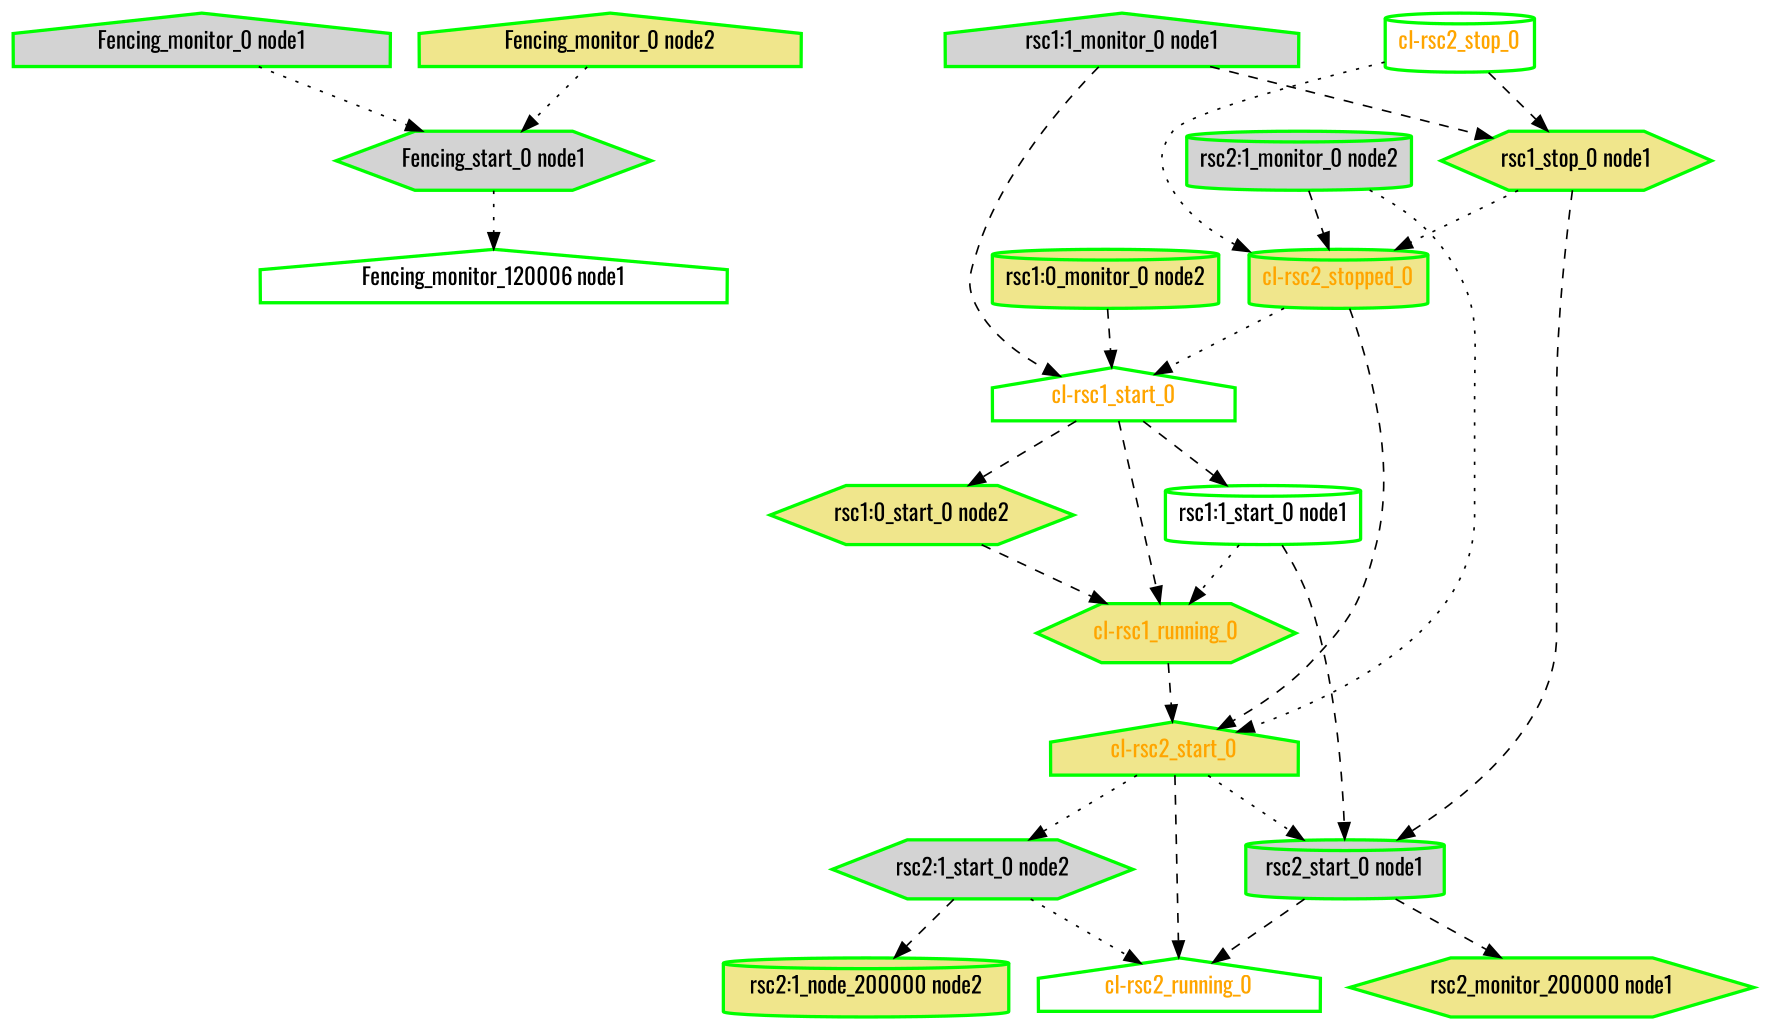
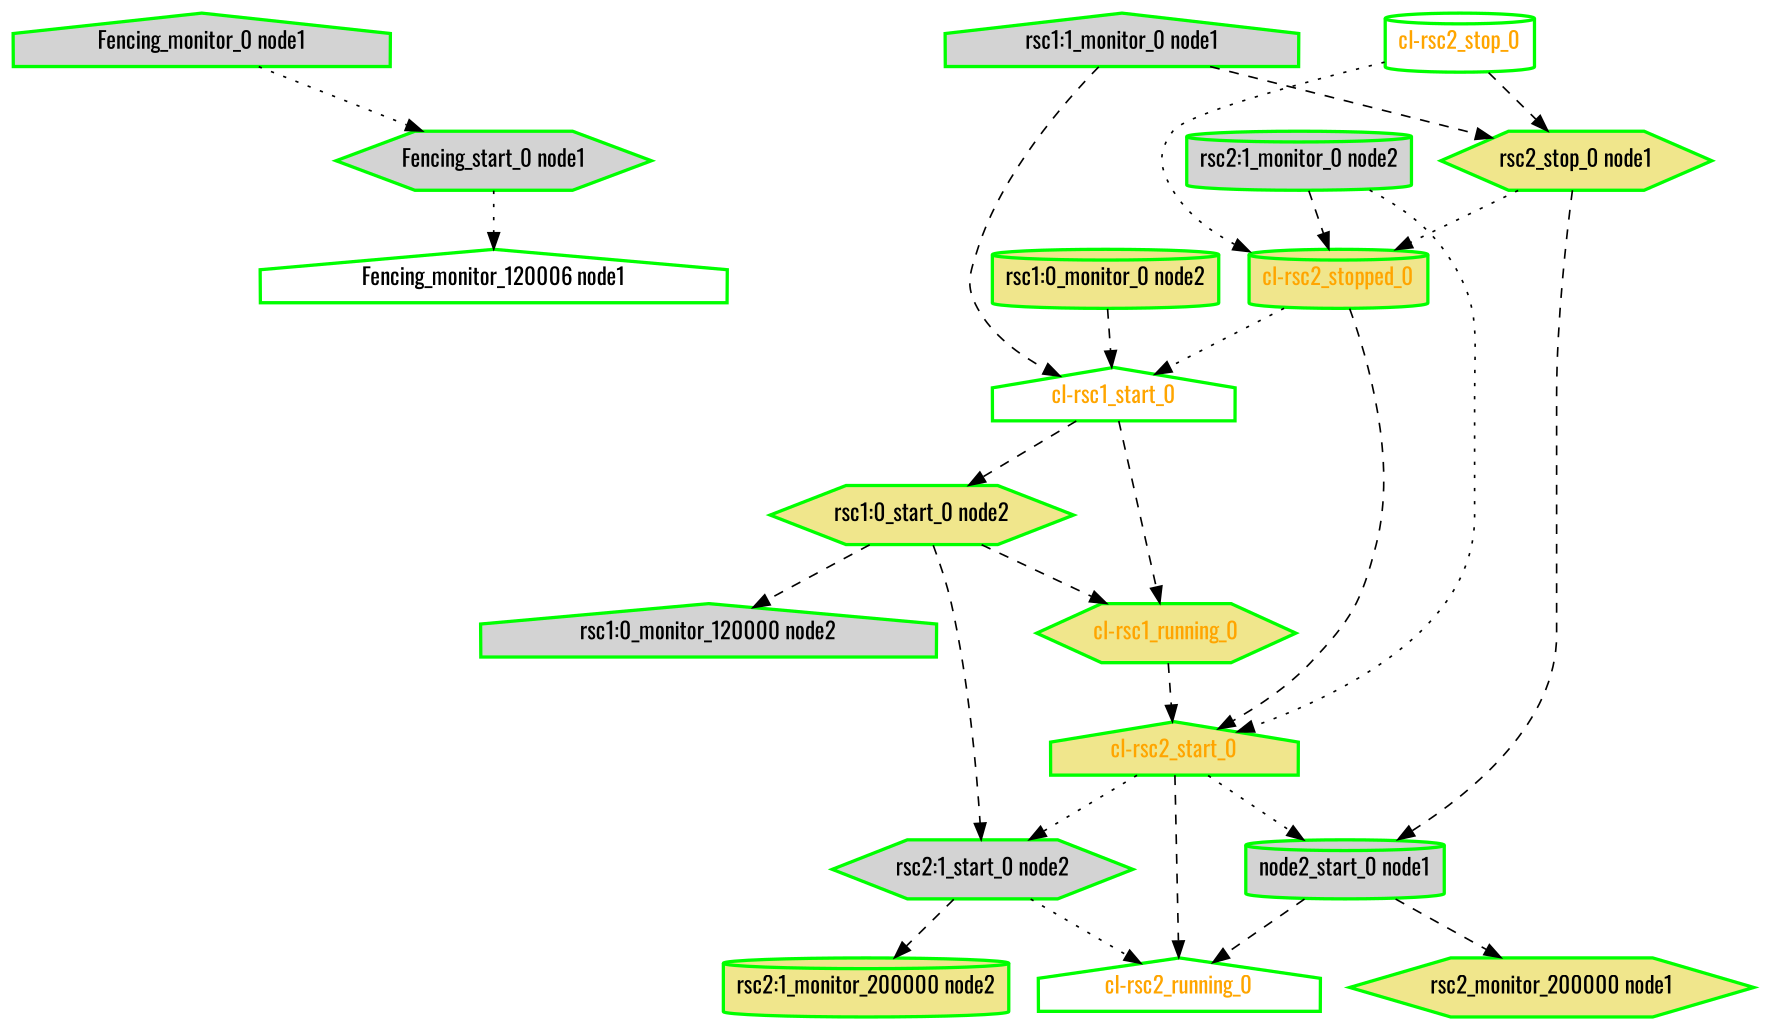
node "Fencing_monitor_0 node2": removed
node "rsc1_stop_0 node1": label "rsc1_stop_0 node1" -> "rsc2_stop_0 node1"
node "rsc1:1_start_0 node1": removed
node "rsc1:0_monitor_120000 node2": added
edge "rsc1:0_start_0 node2" -> "rsc2:1_start_0 node2": added
node "rsc2_start_0 node1": label "rsc2_start_0 node1" -> "node2_start_0 node1"
node "rsc2:1_node_200000 node2": label "rsc2:1_node_200000 node2" -> "rsc2:1_monitor_200000 node2"
